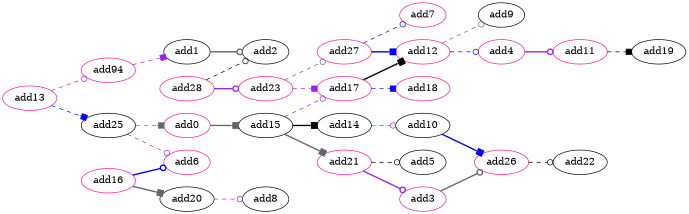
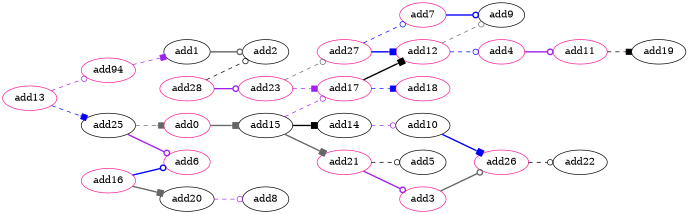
edge "add7" -> "add9": added
edge "add25" -> "add6": style dashed -> bold
